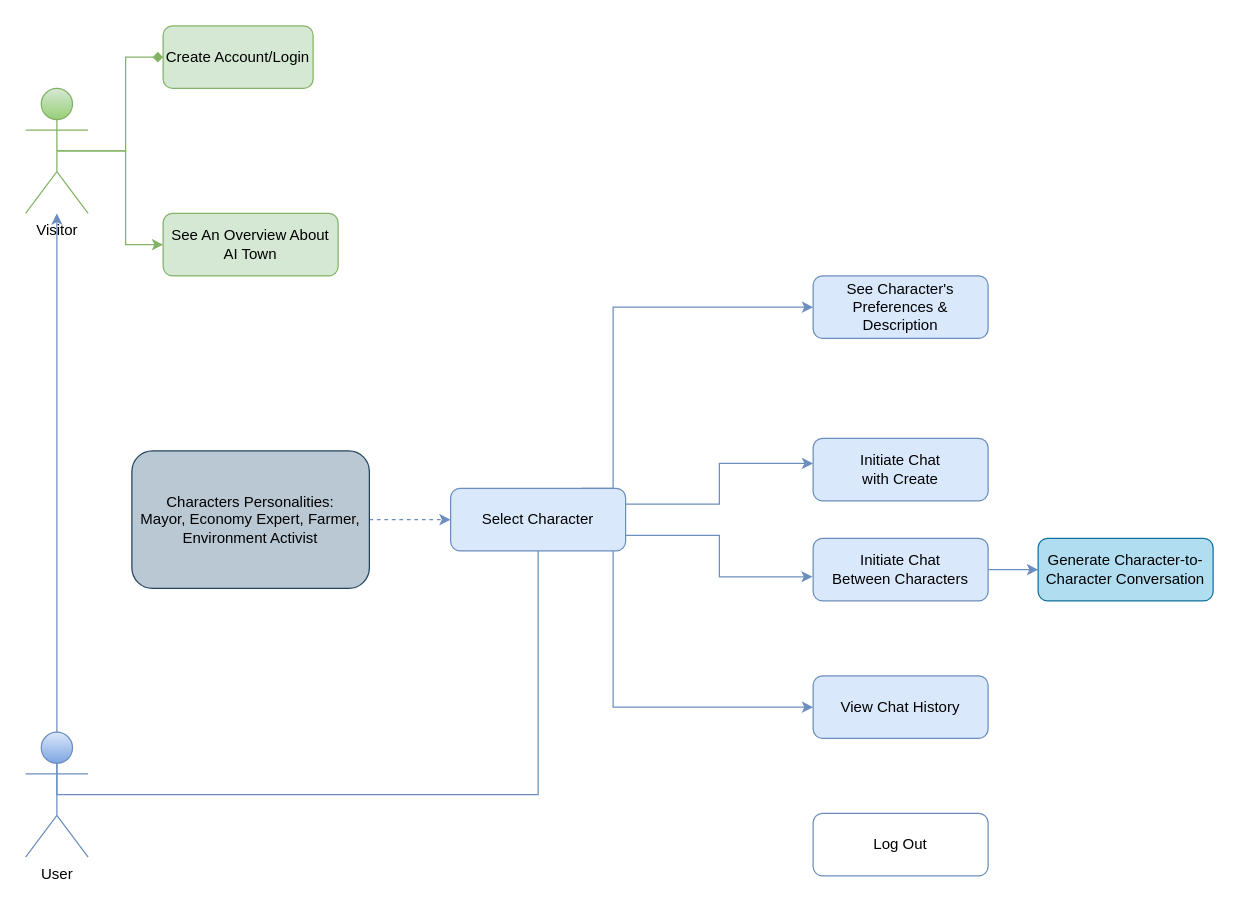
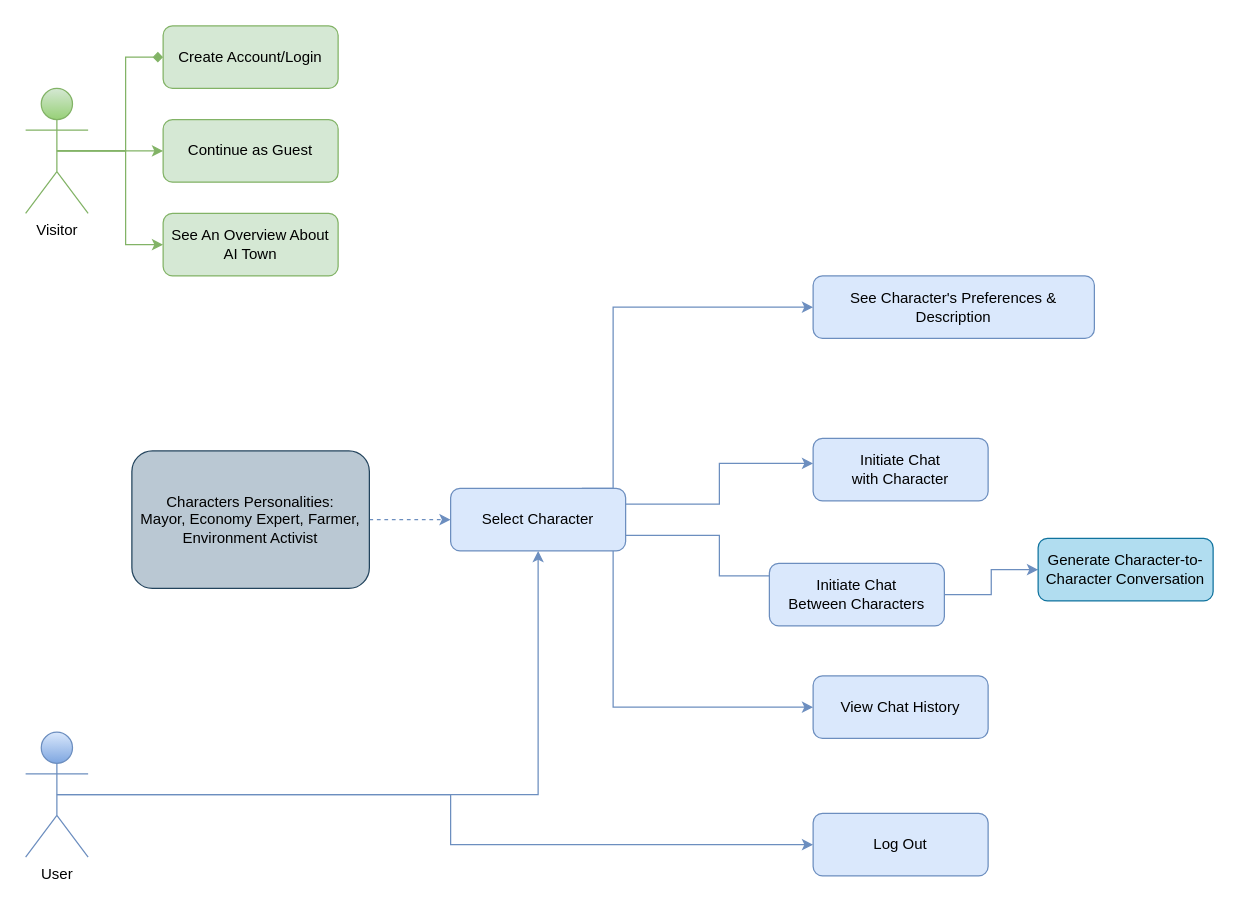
node "Create Account/Login": size 150x63 -> 175x63
edge "Visitor" -> "Continue as Guest": added
node "Continue as Guest": added
node "See Character's Preferences & Description": size 175x63 -> 281x63
node "Initiate Chat with Create": label "Initiate Chat with Create" -> "Initiate Chat with Character"
edge "User" -> "Visitor": now "User" -> "Log Out"
edge "Select Character" -- "User": arrowhead none -> classic
node "Initiate Chat Between Characters": moved (901, 569) -> (857, 594)
node "Log Out": fillcolor #ffffff -> #dae8fc
